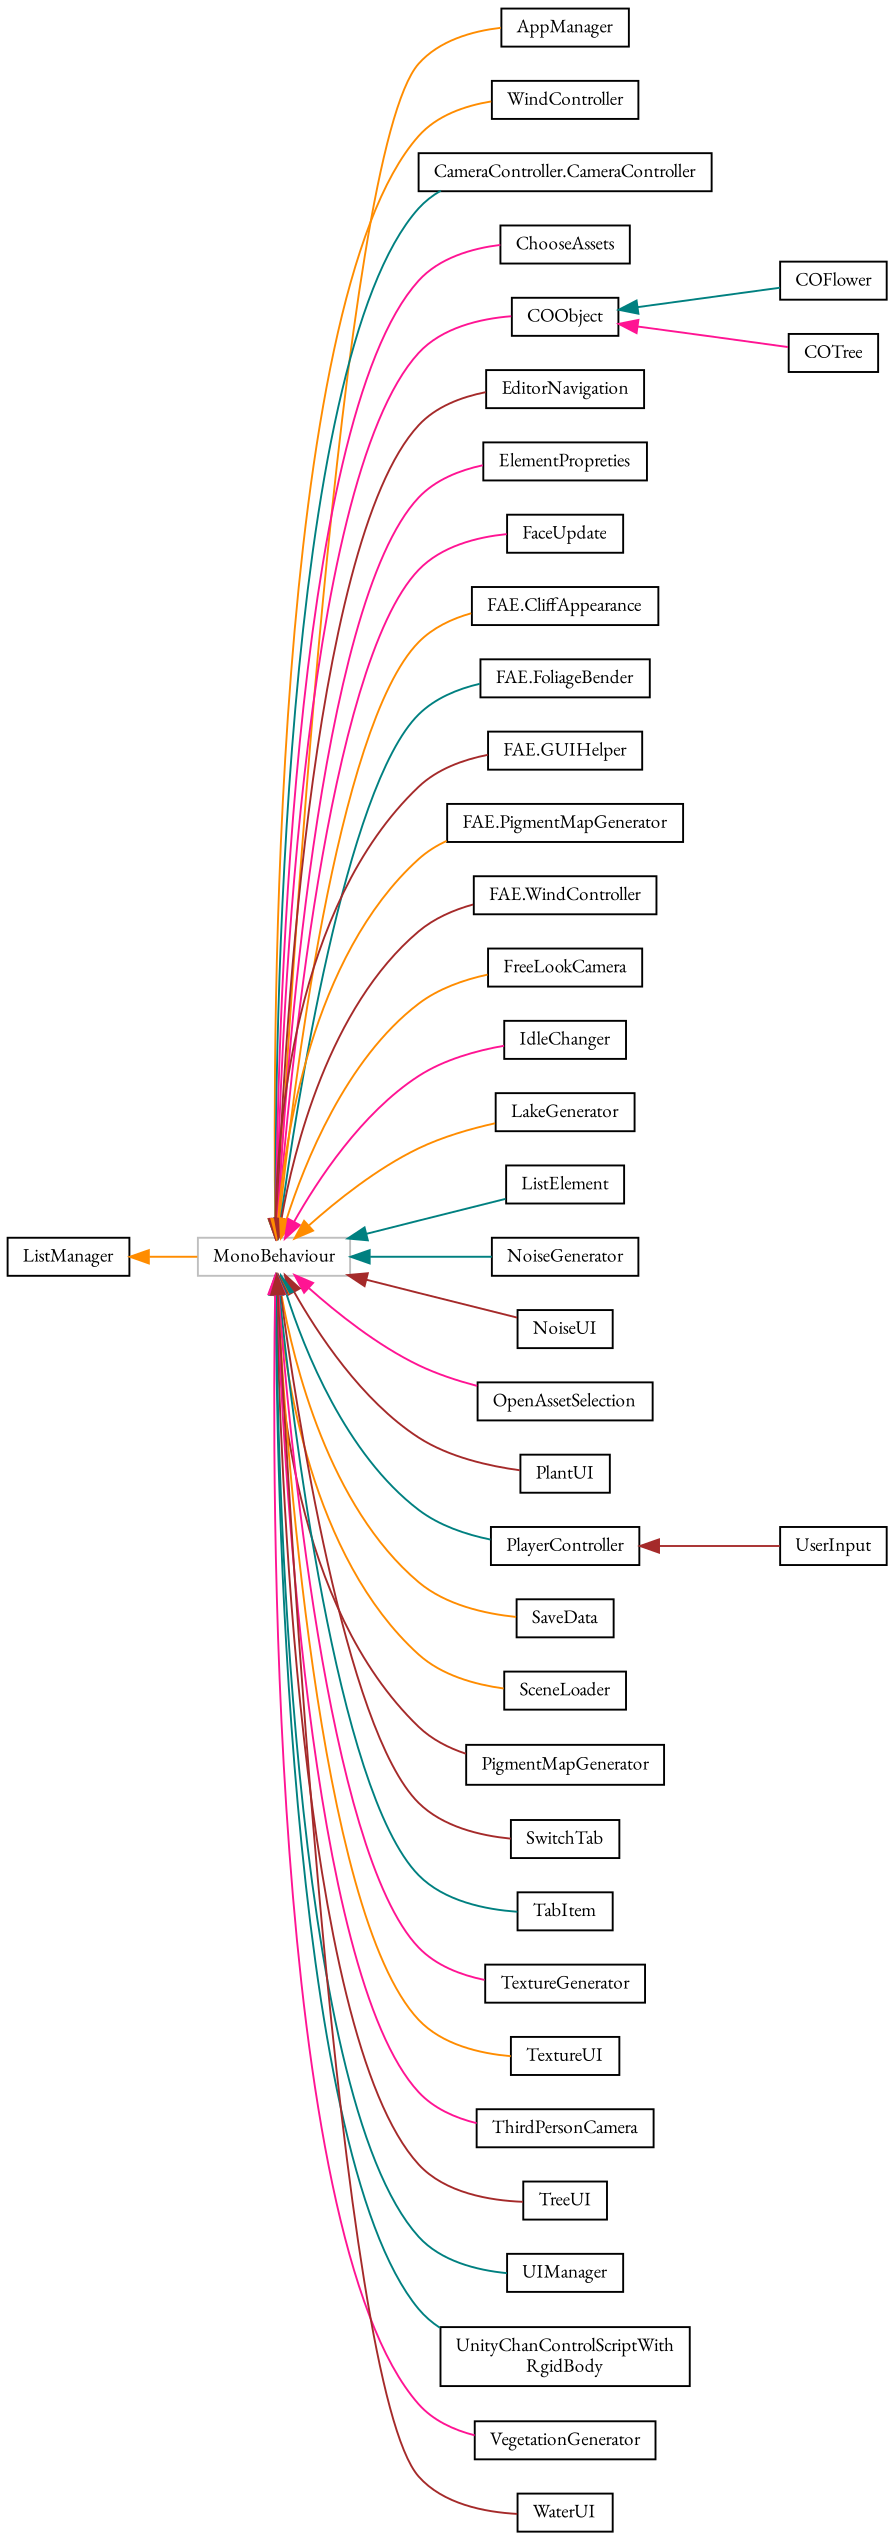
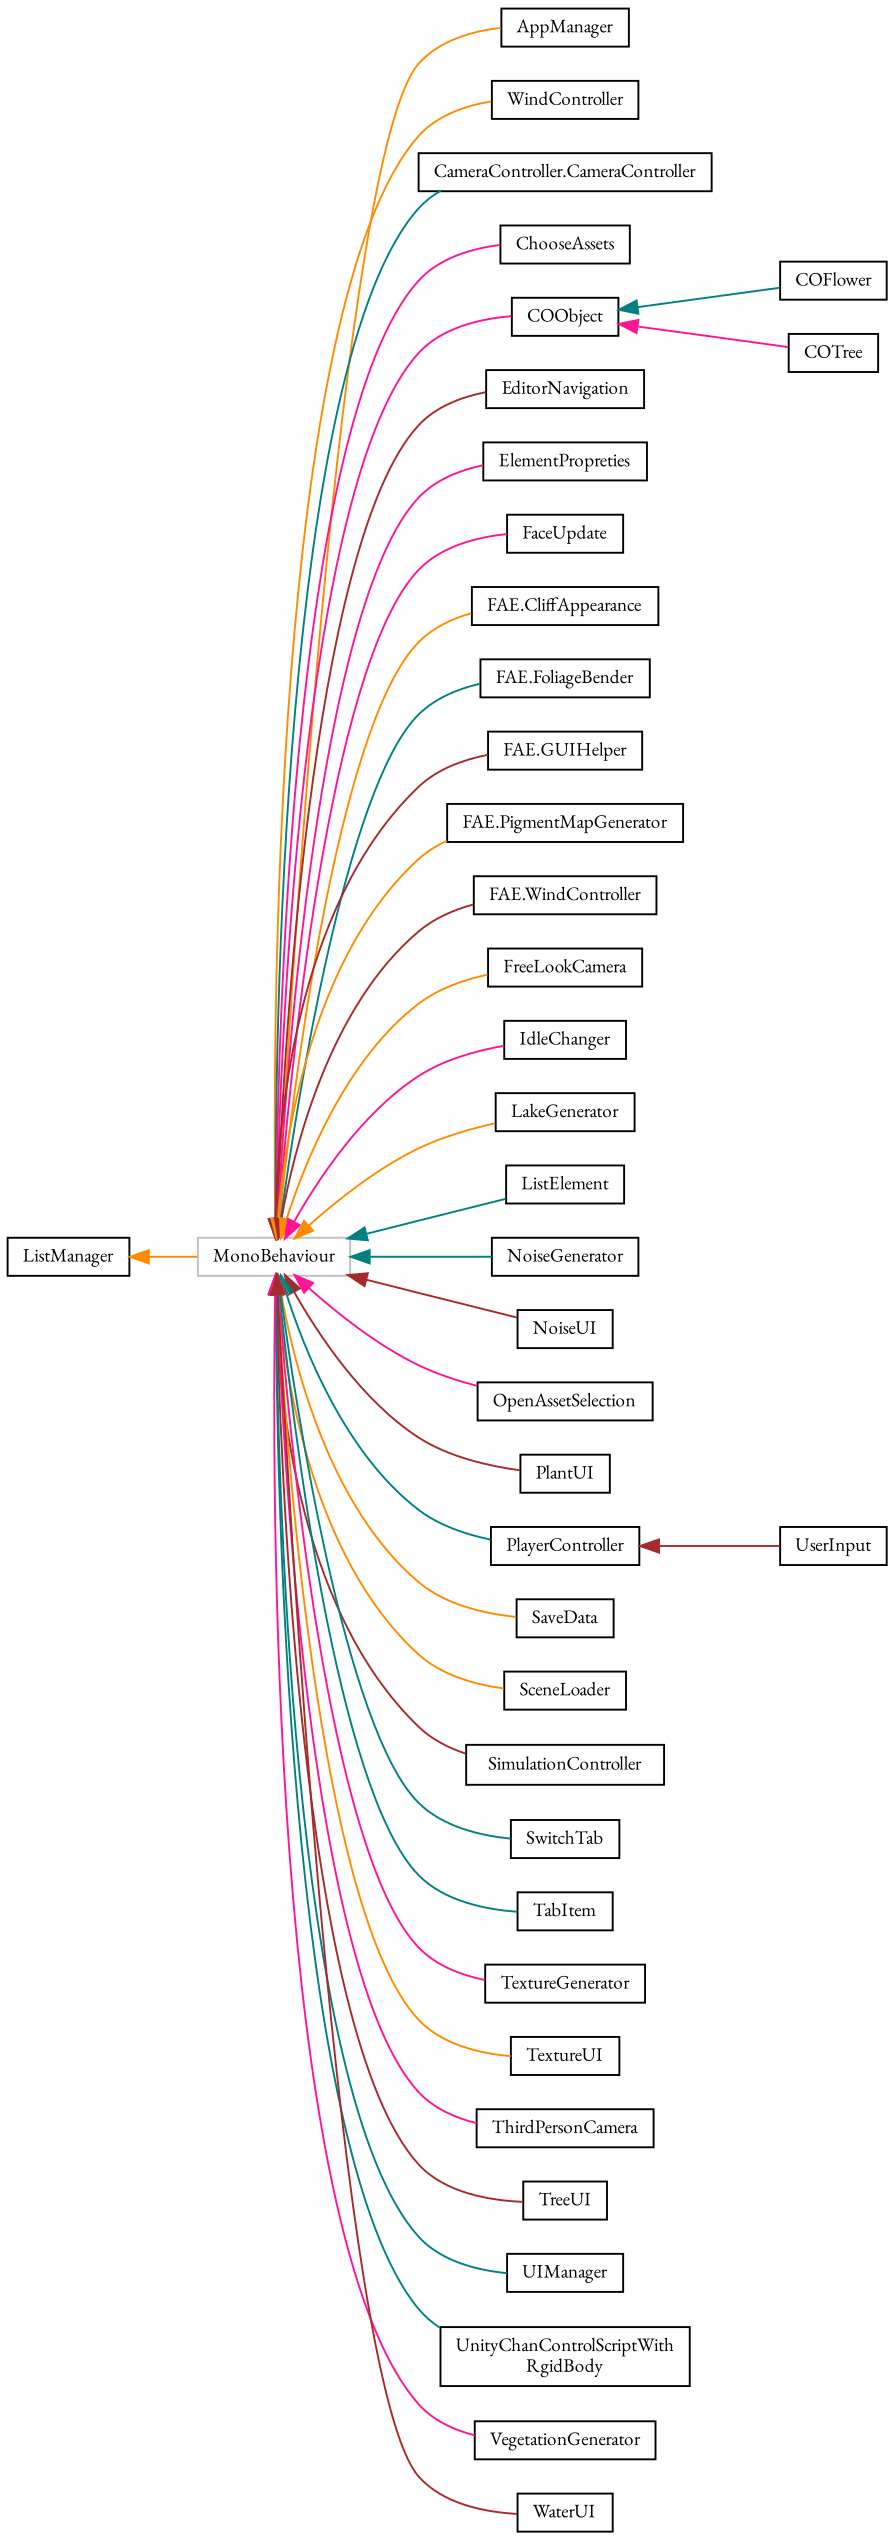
edge "SwitchTab" -> "MonoBehaviour": color brown -> teal
node "PigmentMapGenerator": label "PigmentMapGenerator" -> "SimulationController"
